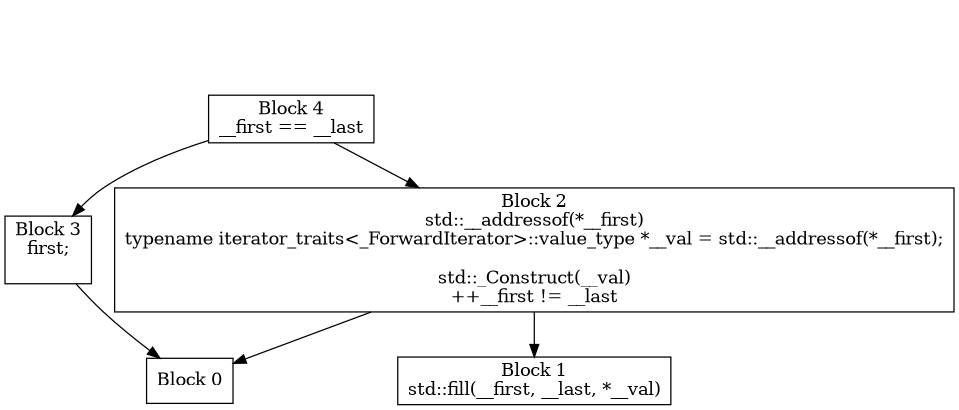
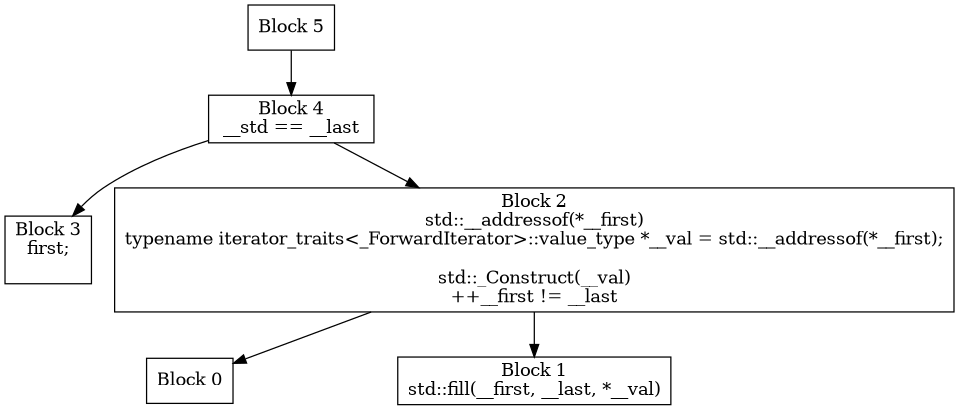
node "Block 5": added
node "Block 4 __first == __last": label "Block 4 __first == __last" -> "Block 4 __std == __last"
edge "Block 3 first;" -> "Block 0": removed
